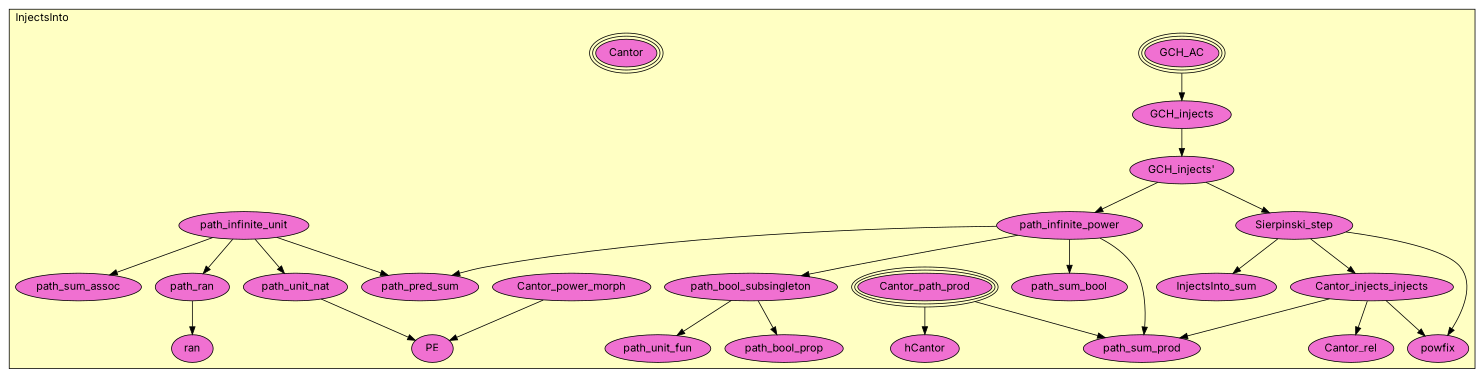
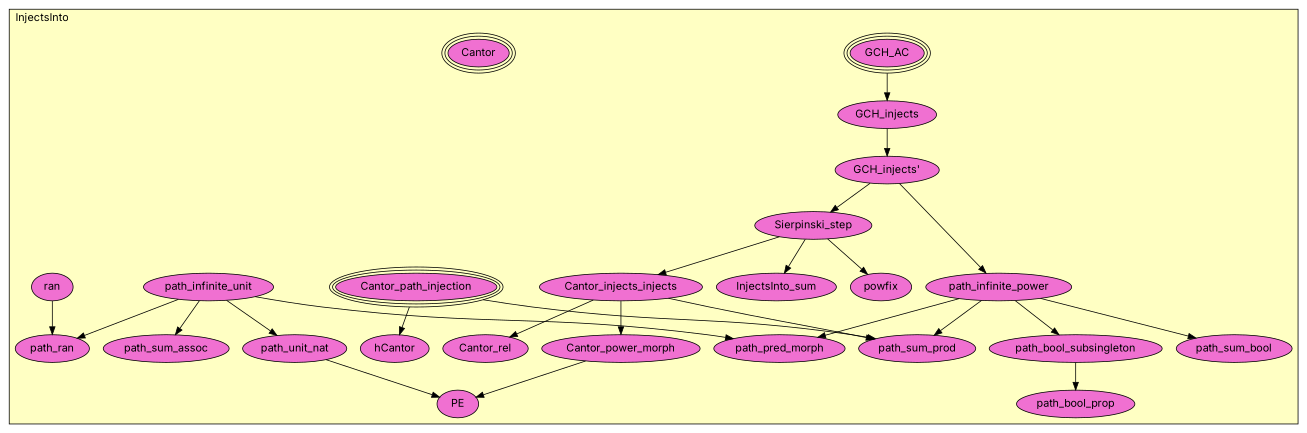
node "path_pred_sum": label "path_pred_sum" -> "path_pred_morph"
node "Cantor_path_prod": label "Cantor_path_prod" -> "Cantor_path_injection"
edge "path_ran" -> "ran": reversed
edge "Cantor_injects_injects" -> "powfix": now "Cantor_injects_injects" -> "Cantor_power_morph"
node "path_unit_fun": removed
